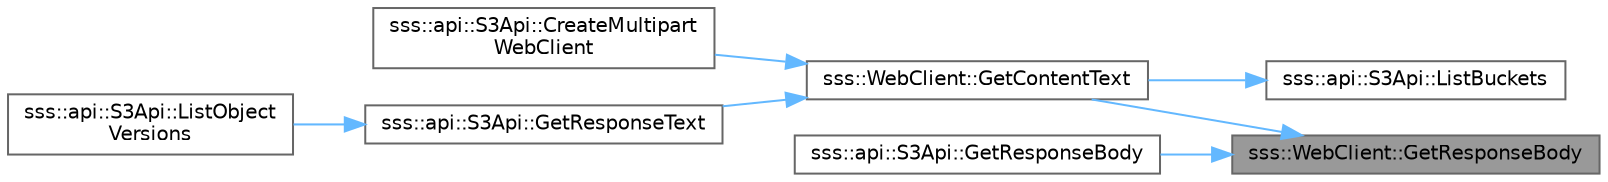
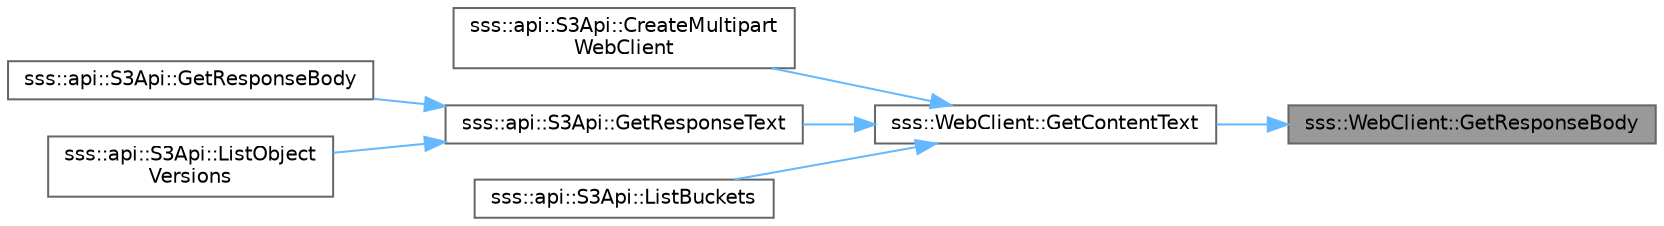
edge "sss::WebClient::GetContentText" -> "sss::api::S3Api::ListBuckets": reversed
edge "sss::api::S3Api::GetResponseBody" -> "sss::WebClient::GetResponseBody": now "sss::api::S3Api::GetResponseBody" -> "sss::api::S3Api::GetResponseText"
